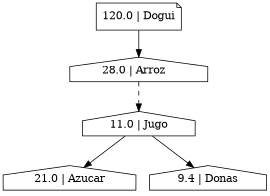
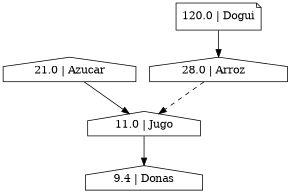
edge "11.0 | Jugo" -> "21.0 | Azucar": reversed
